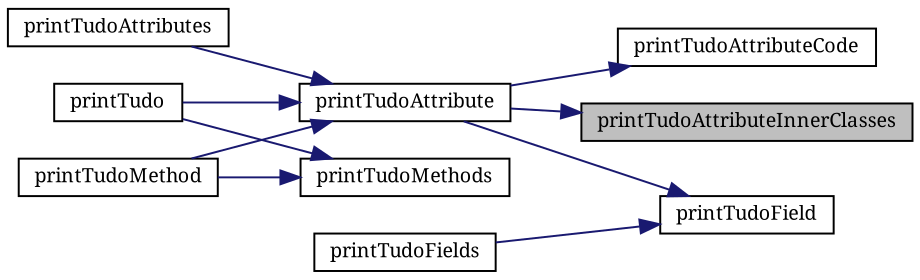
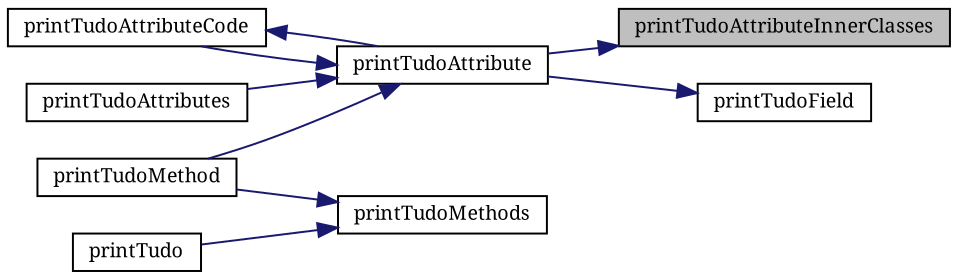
edge "printTudo" -> "printTudoAttribute": now "printTudoAttributeCode" -> "printTudoAttribute"
node "printTudoFields": removed
